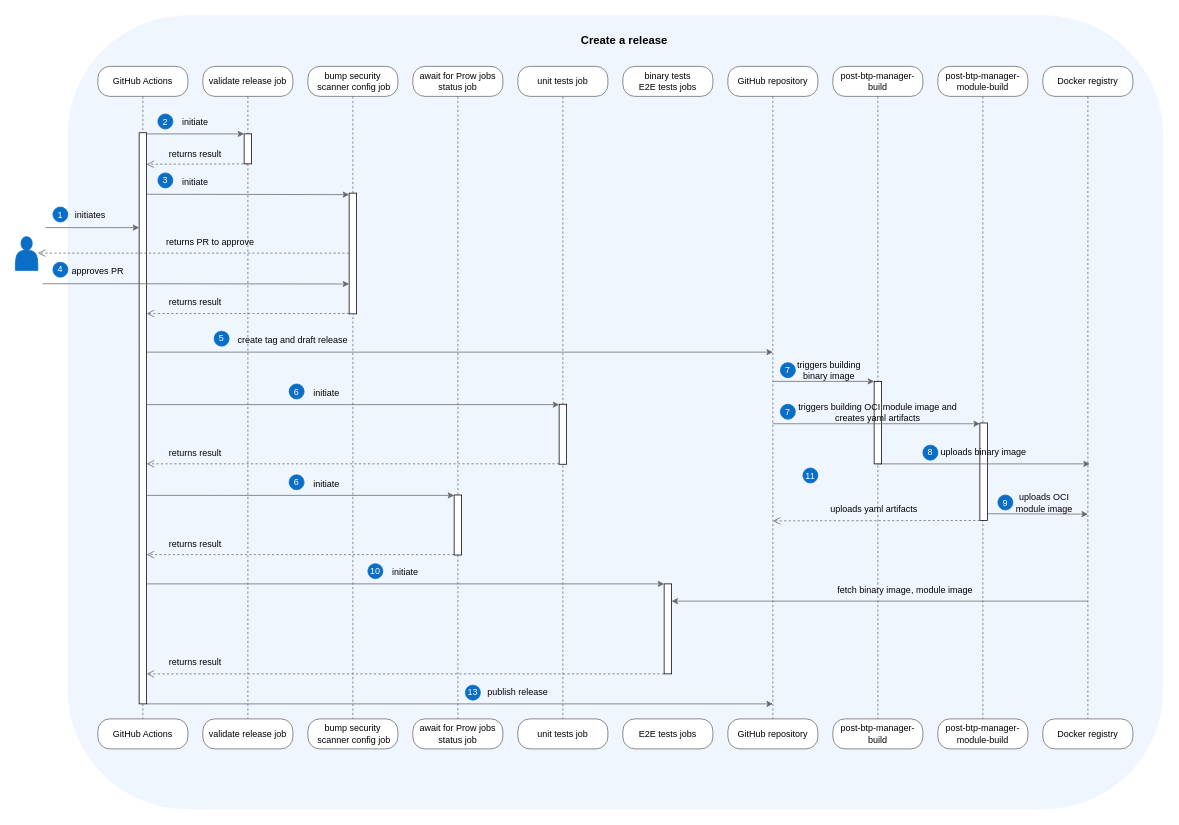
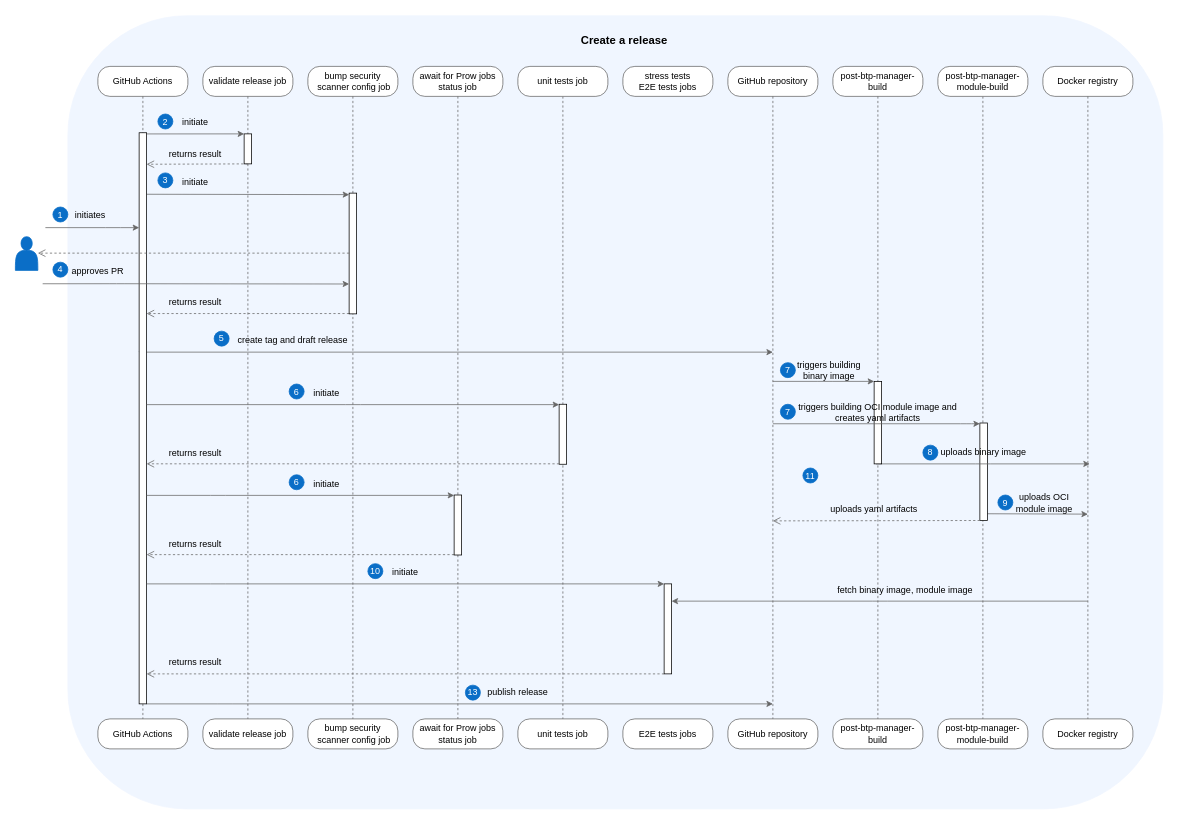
node "binary tests E2E tests jobs": label "binary tests E2E tests jobs" -> "stress tests E2E tests jobs"
node "returns PR to approve": removed
